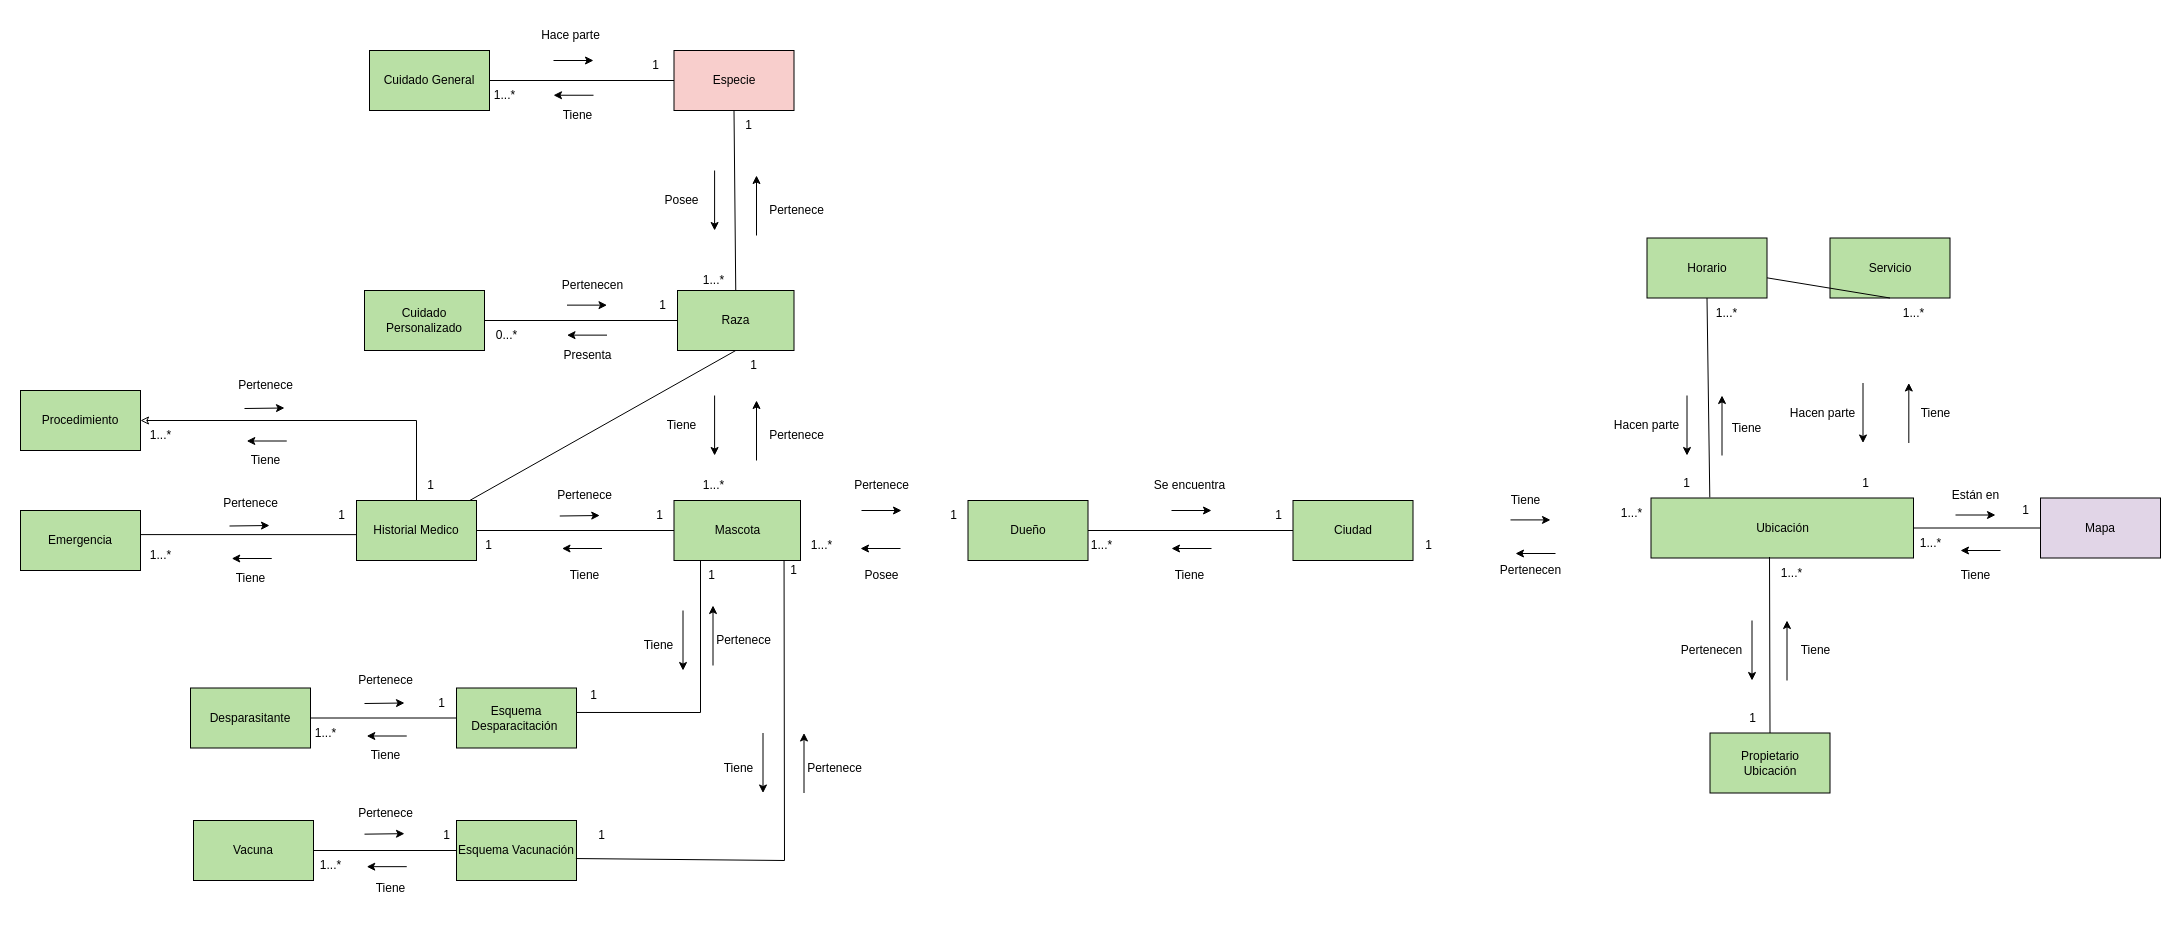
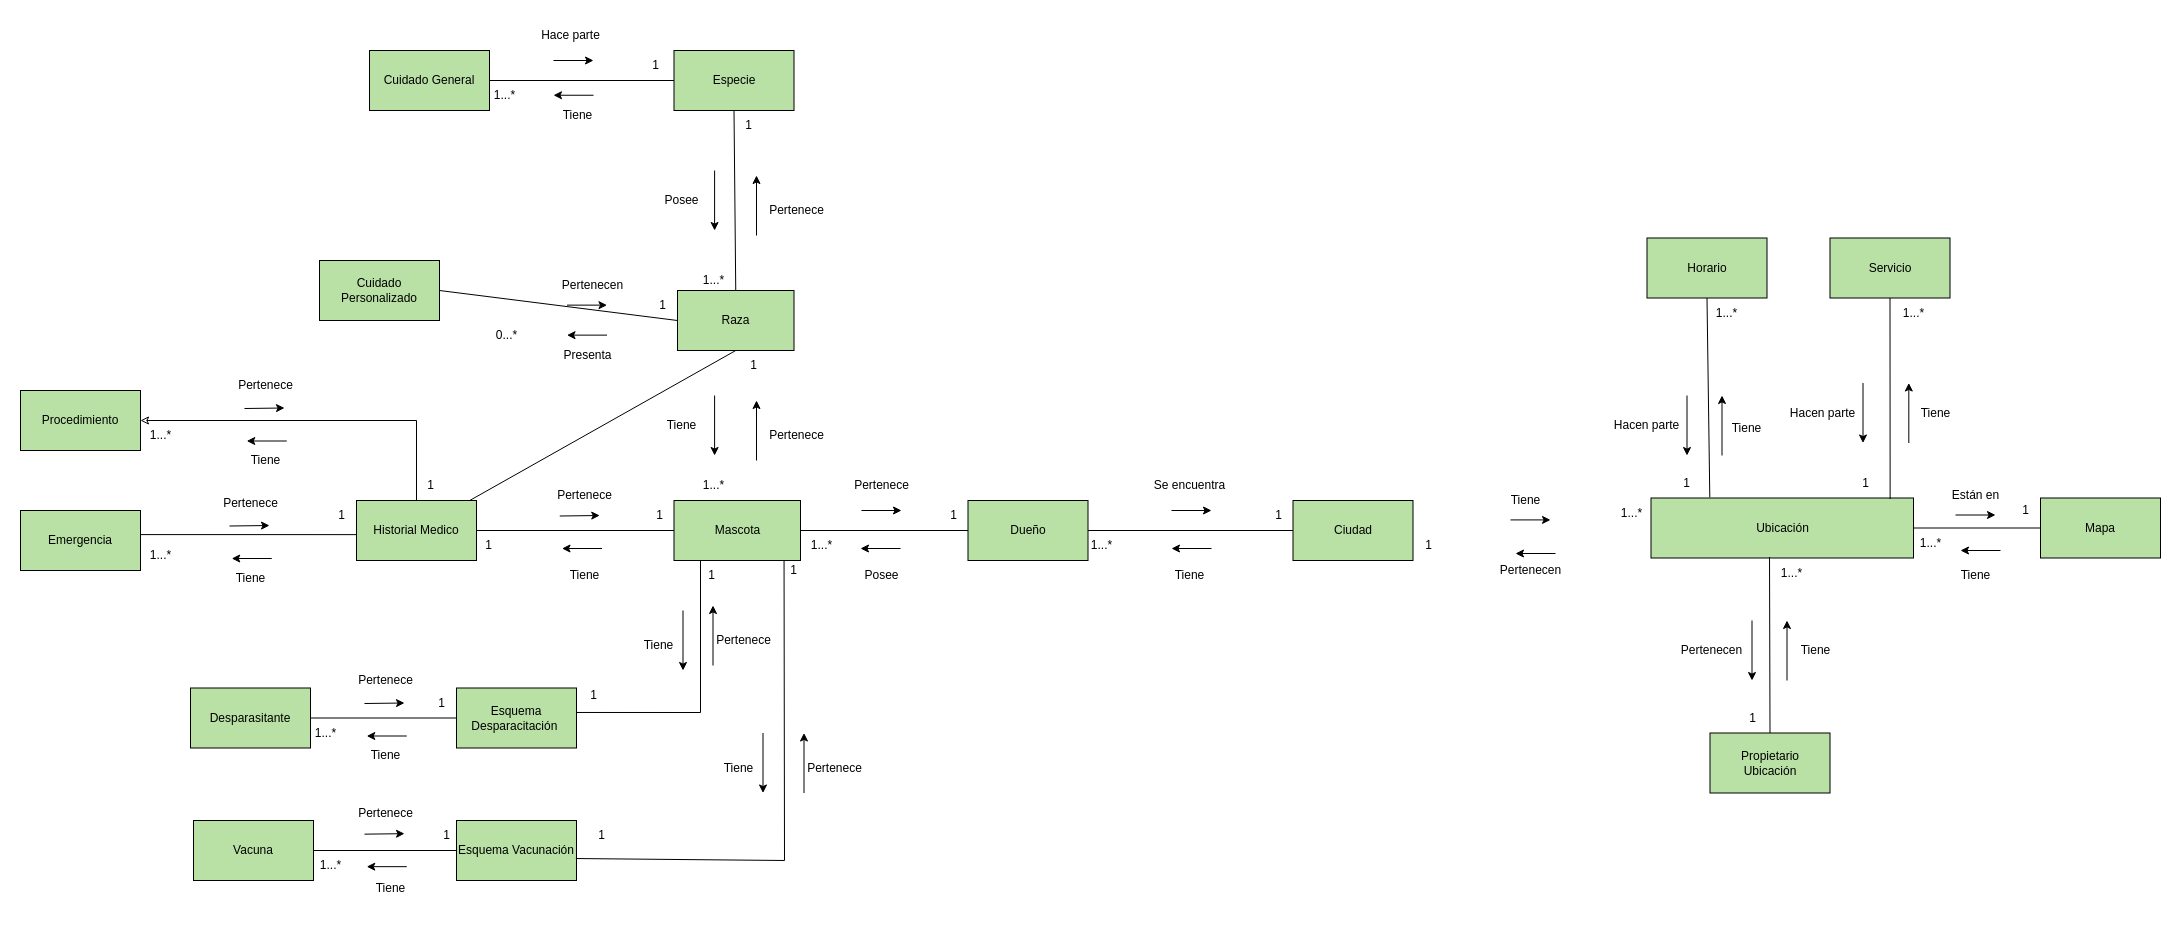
node "Especie": fillcolor #f8cecc -> #b9e0a5
edge "Horario" -- "Servicio": now "Ubicación" -- "Servicio"
node "Cuidado Personalizado": moved (425, 321) -> (380, 291)
node "Mapa": fillcolor #e1d5e7 -> #b9e0a5
edge "Mascota" -- "Dueño": added
